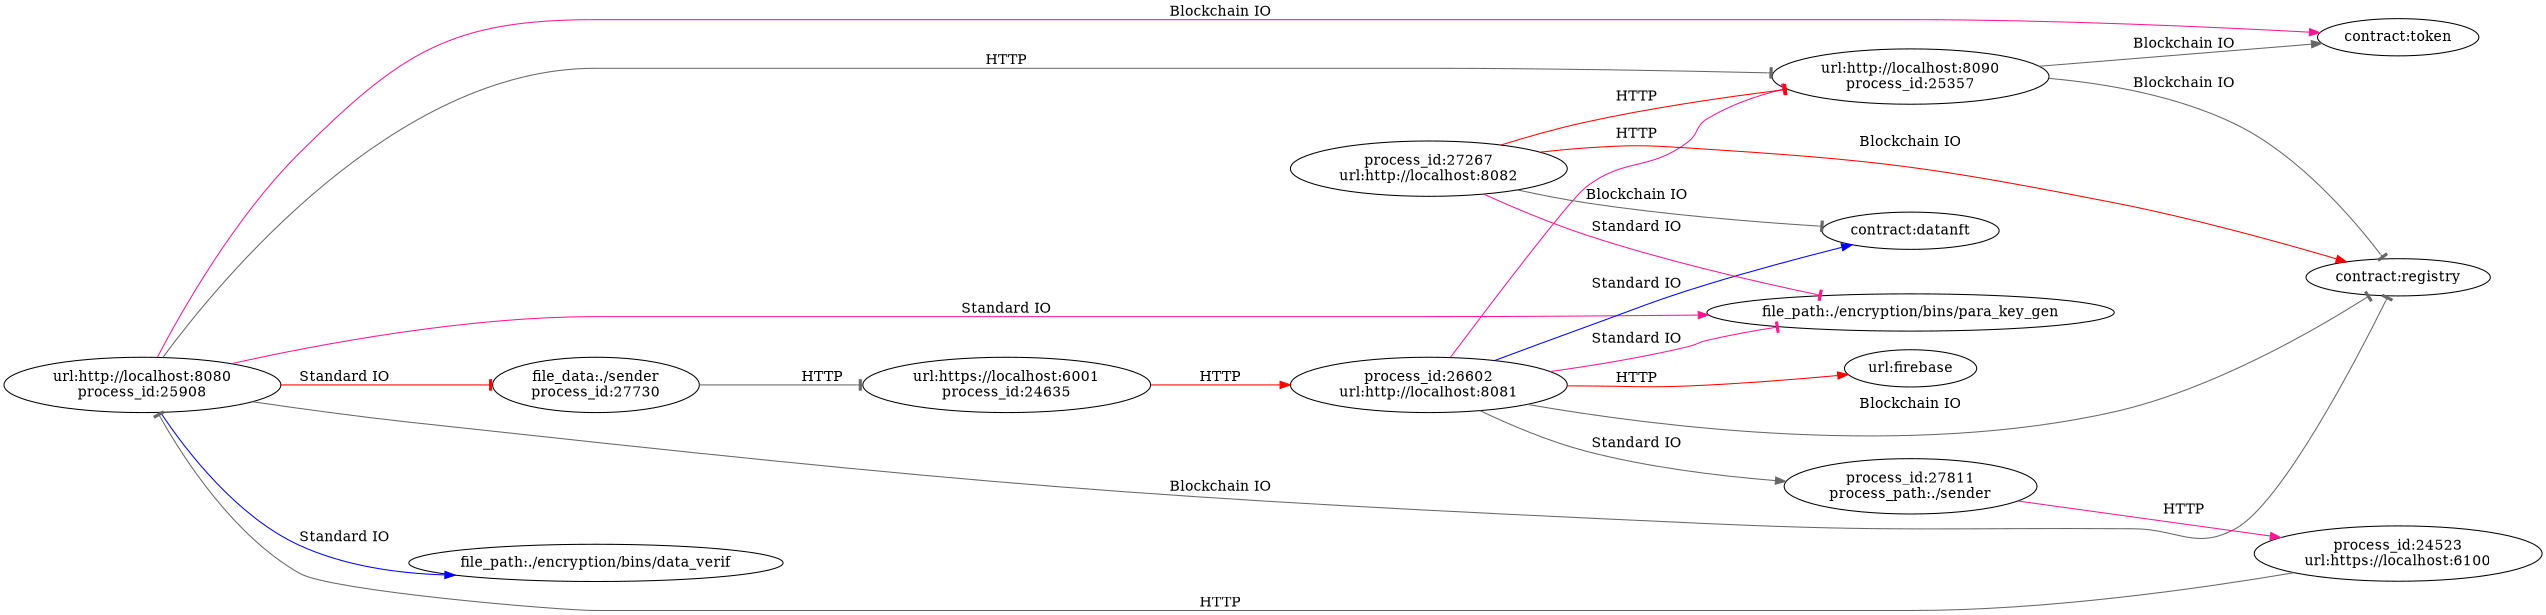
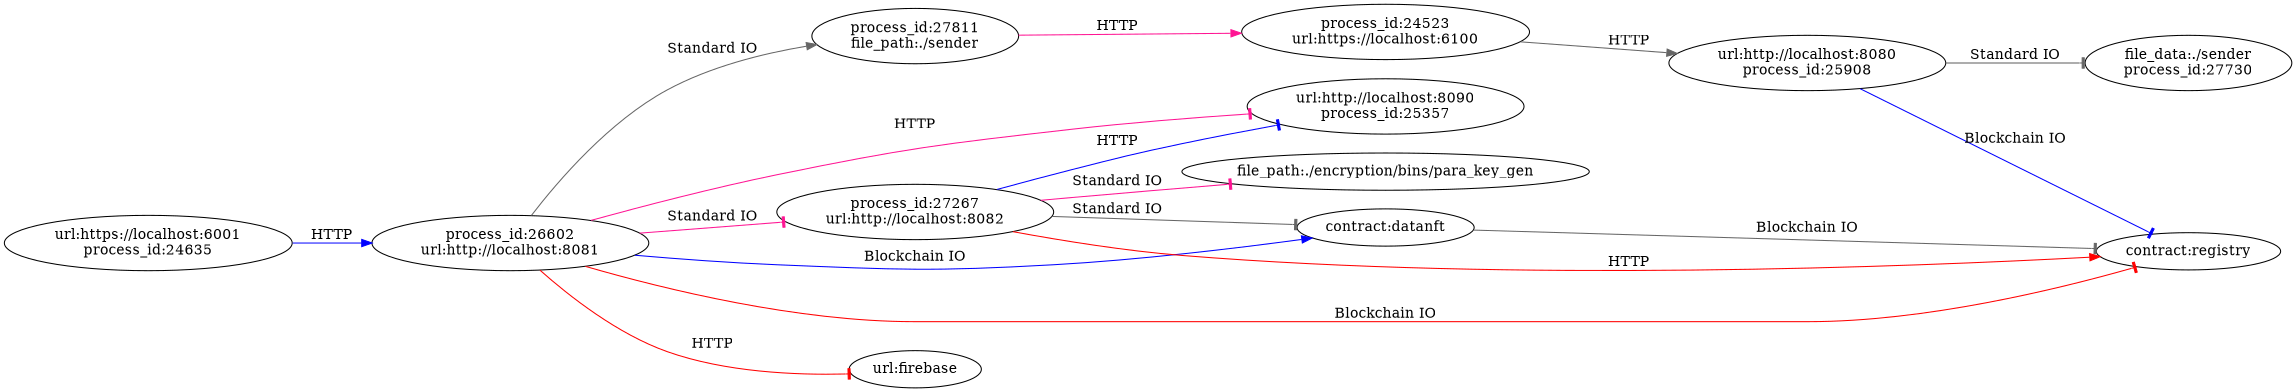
node "contract:token": removed
edge "url:http://localhost:8080 process_id:25908" -> "url:http://localhost:8090 process_id:25357": removed, label "HTTP"
edge "process_id:27267 url:http://localhost:8082" -> "url:http://localhost:8090 process_id:25357": color red -> blue
edge "url:http://localhost:8090 process_id:25357" -> "contract:registry": now "contract:datanft" -> "contract:registry"
edge "process_id:27267 url:http://localhost:8082" -> "contract:registry": label "Blockchain IO" -> "HTTP"
edge "process_id:27267 url:http://localhost:8082" -> "contract:datanft": label "Blockchain IO" -> "Standard IO"
edge "process_id:26602 url:http://localhost:8081" -> "contract:datanft": label "Standard IO" -> "Blockchain IO"
edge "url:http://localhost:8080 process_id:25908" -> "file_path:./encryption/bins/para_key_gen": removed, label "Standard IO"
edge "process_id:26602 url:http://localhost:8081" -> "file_path:./encryption/bins/para_key_gen": now "process_id:26602 url:http://localhost:8081" -> "process_id:27267 url:http://localhost:8082"
edge "url:http://localhost:8080 process_id:25908" -> "file_data:./sender process_id:27730": color red -> gray40
edge "file_data:./sender process_id:27730" -> "url:https://localhost:6001 process_id:24635": removed, label "HTTP"
edge "url:https://localhost:6001 process_id:24635" -> "process_id:26602 url:http://localhost:8081": color red -> blue
edge "process_id:26602 url:http://localhost:8081" -> "url:firebase": arrowhead normal -> tee
edge "process_id:26602 url:http://localhost:8081" -> "contract:registry": color gray40 -> red
node "process_id:27811 process_path:./sender": label "process_id:27811 process_path:./sender" -> "process_id:27811 file_path:./sender"
edge "url:http://localhost:8080 process_id:25908" -> "contract:registry": color gray40 -> blue
node "file_path:./encryption/bins/data_verif": removed
edge "process_id:24523 url:https://localhost:6100" -> "url:http://localhost:8080 process_id:25908": arrowhead tee -> normal
